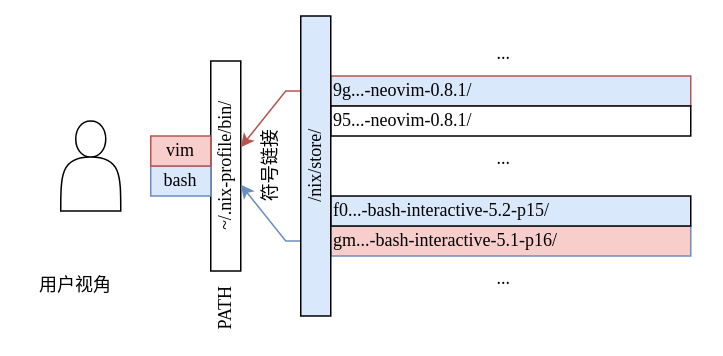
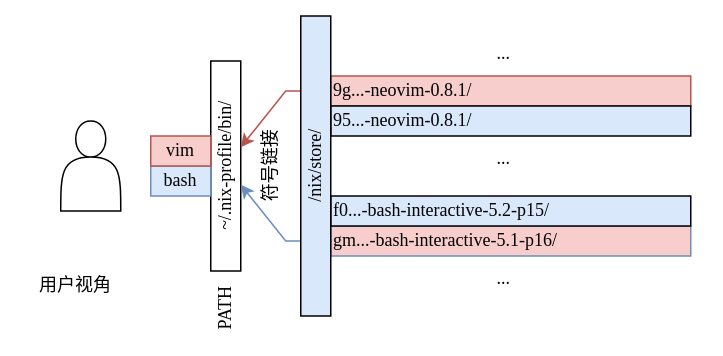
node "9g...-neovim-0.8.1/": fillcolor #dae8fc -> #f8cecc
node "95...-neovim-0.8.1/": fillcolor #ffffff -> #dae8fc
